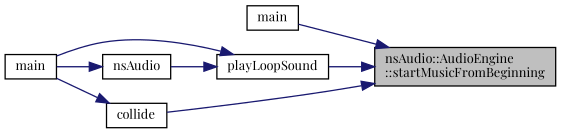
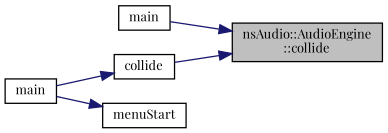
node "nsAudio": label "nsAudio" -> "menuStart"
node "playLoopSound": removed
node "nsAudio::AudioEngine ::startMusicFromBeginning": label "nsAudio::AudioEngine ::startMusicFromBeginning" -> "nsAudio::AudioEngine ::collide"
